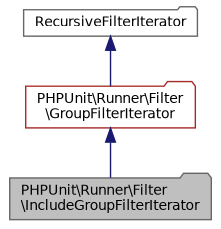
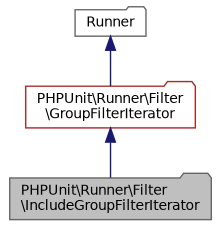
node "RecursiveFilterIterator": label "RecursiveFilterIterator" -> "Runner"
